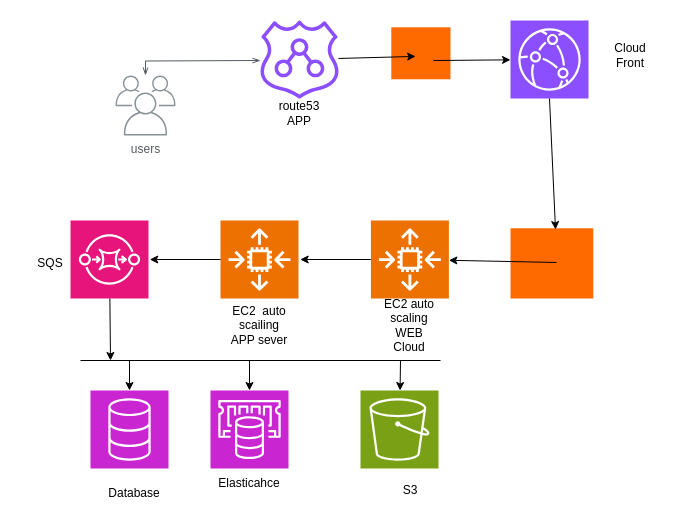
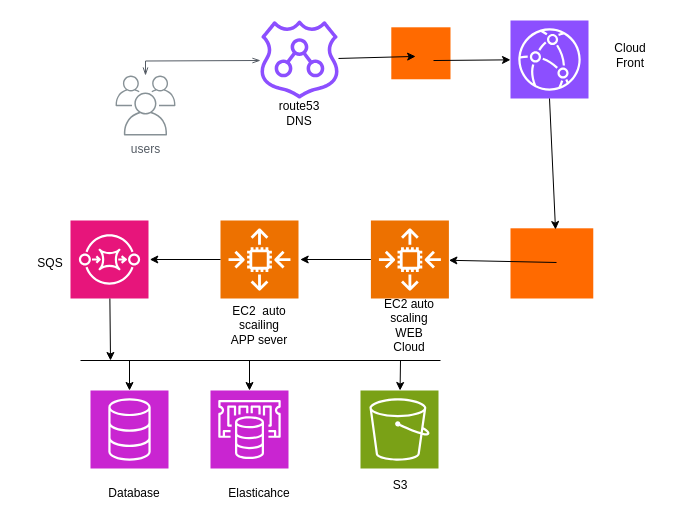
node "route53 APP": label "route53 APP" -> "route53 DNS"
node "Elasticahce": moved (250, 484) -> (260, 494)
node "S3": moved (411, 491) -> (401, 486)
